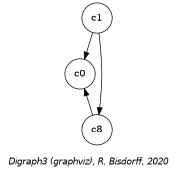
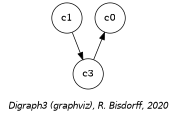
edge "c1" -> "c0": removed
node "c8": label "c8" -> "c3"
